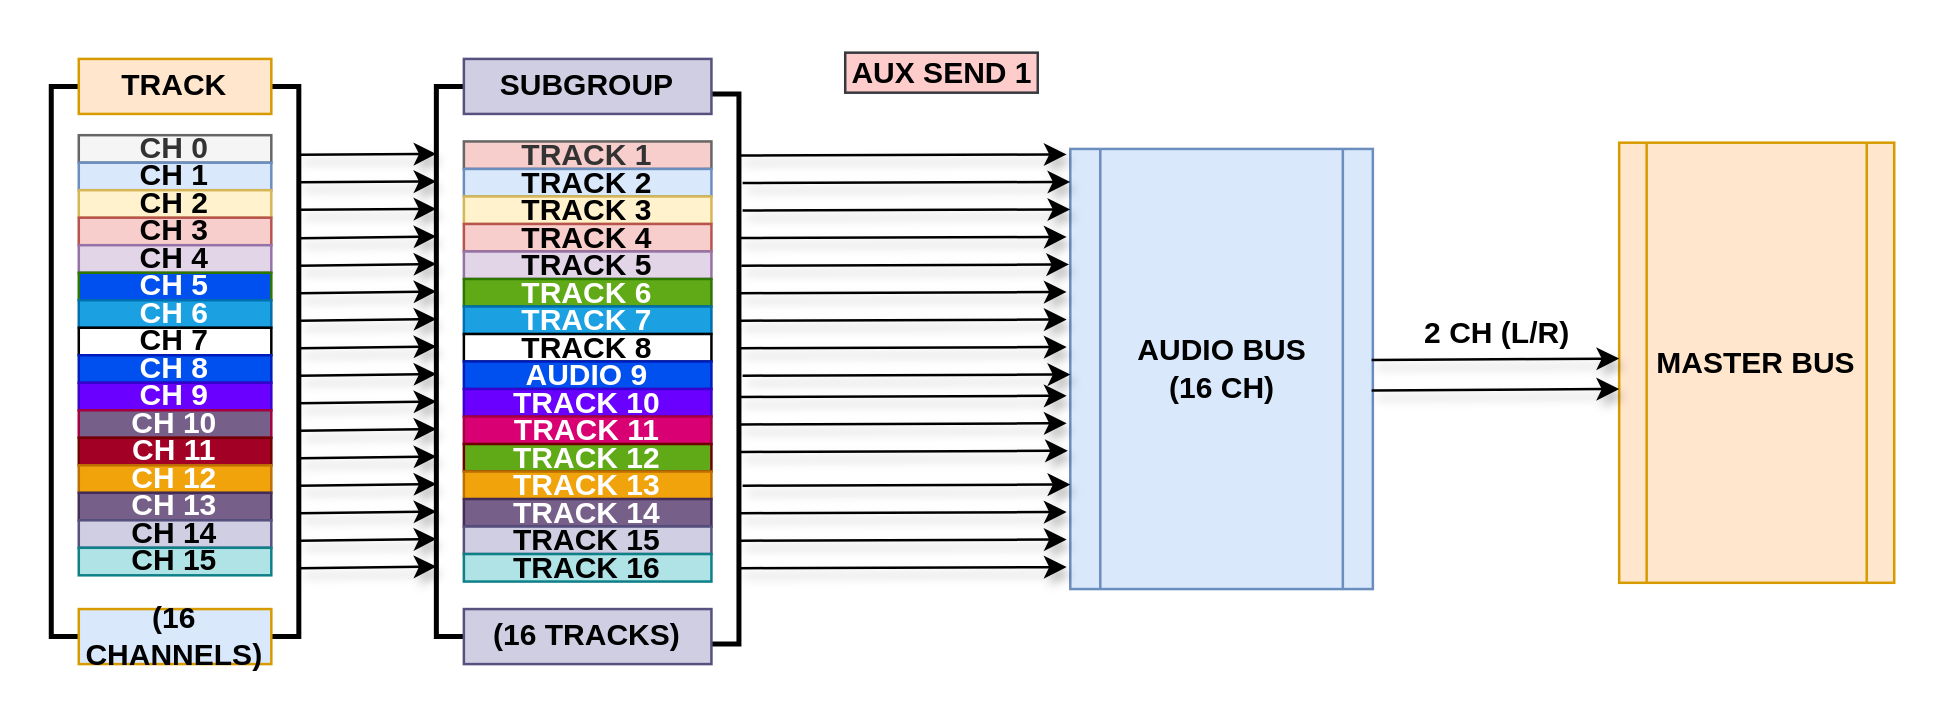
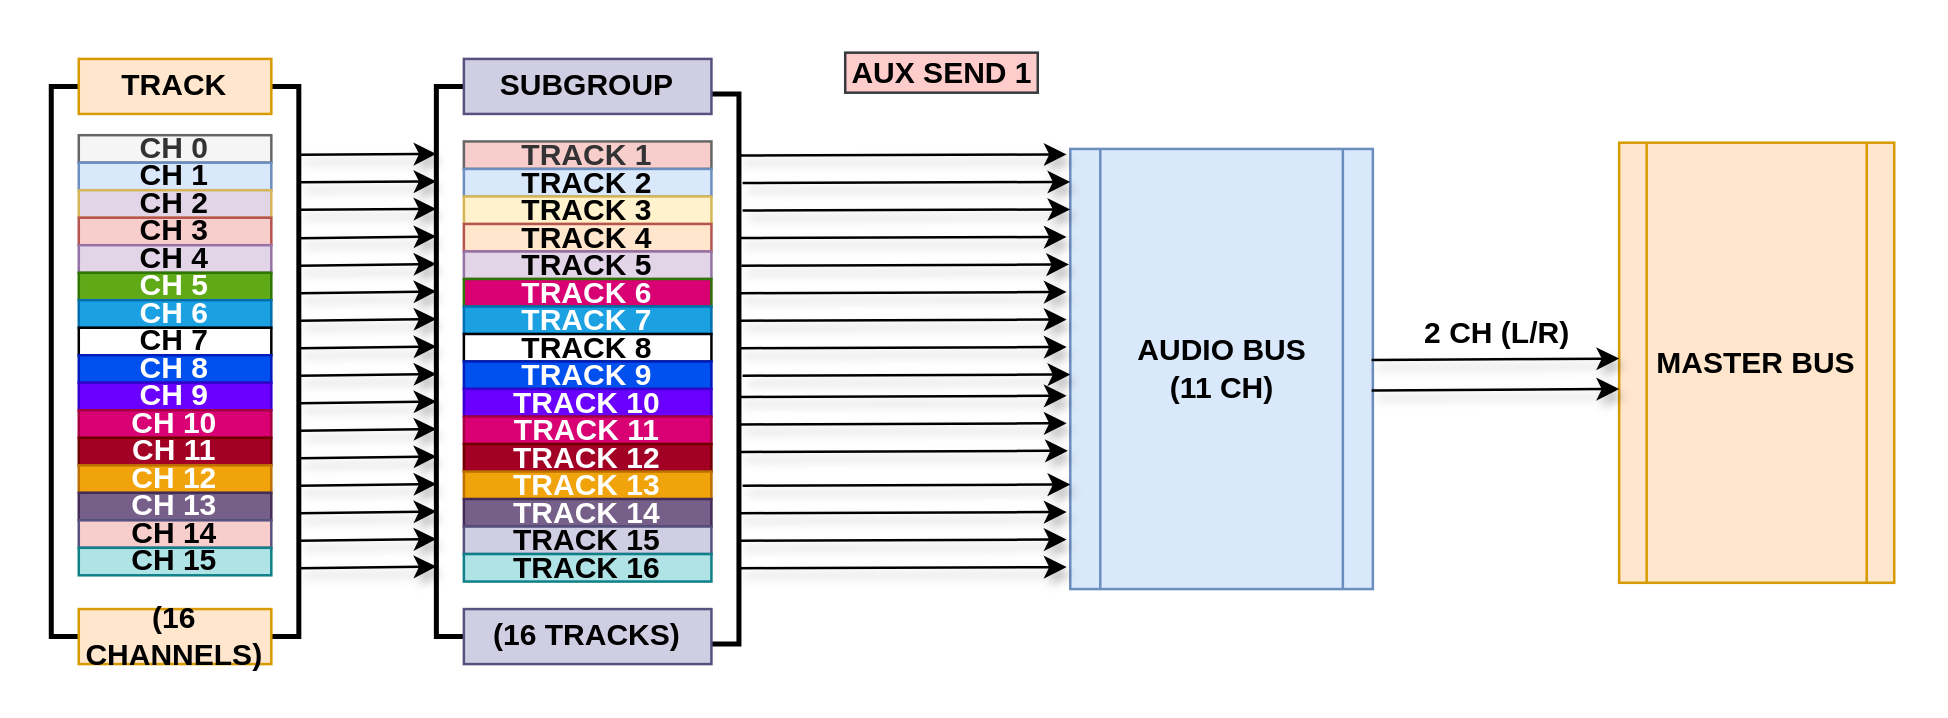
node "CH 2": fillcolor #fff2cc -> #e1d5e7
node "TRACK 4": fillcolor #f8cecc -> #ffe6cc
node "CH 5": fillcolor #0050ef -> #60a917
node "TRACK 6": fillcolor #60a917 -> #d80073
node "AUDIO BUS (16 CH)": label "AUDIO BUS (16 CH)" -> "AUDIO BUS (11 CH)"
node "AUDIO 9": label "AUDIO 9" -> "TRACK 9"
node "CH 10": fillcolor #76608a -> #d80073
node "TRACK 12": fillcolor #60a917 -> #a20025
node "CH 14": fillcolor #d0cee2 -> #f8cecc
node "(16 CHANNELS)": fillcolor #dae8fc -> #ffe6cc
